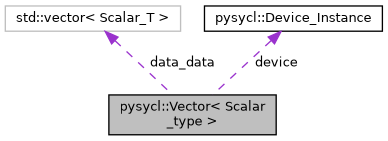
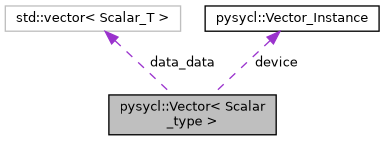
node "pysycl::Device_Instance": label "pysycl::Device_Instance" -> "pysycl::Vector_Instance"
